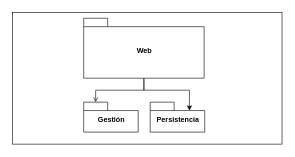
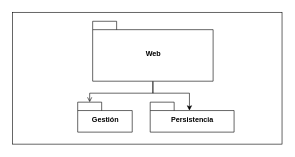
node "Web": moved (144, 48) -> (153, 51)
node "Gestión": moved (111, 117) -> (105, 117)
node "Persistencia": size 55x30 -> 84x30
